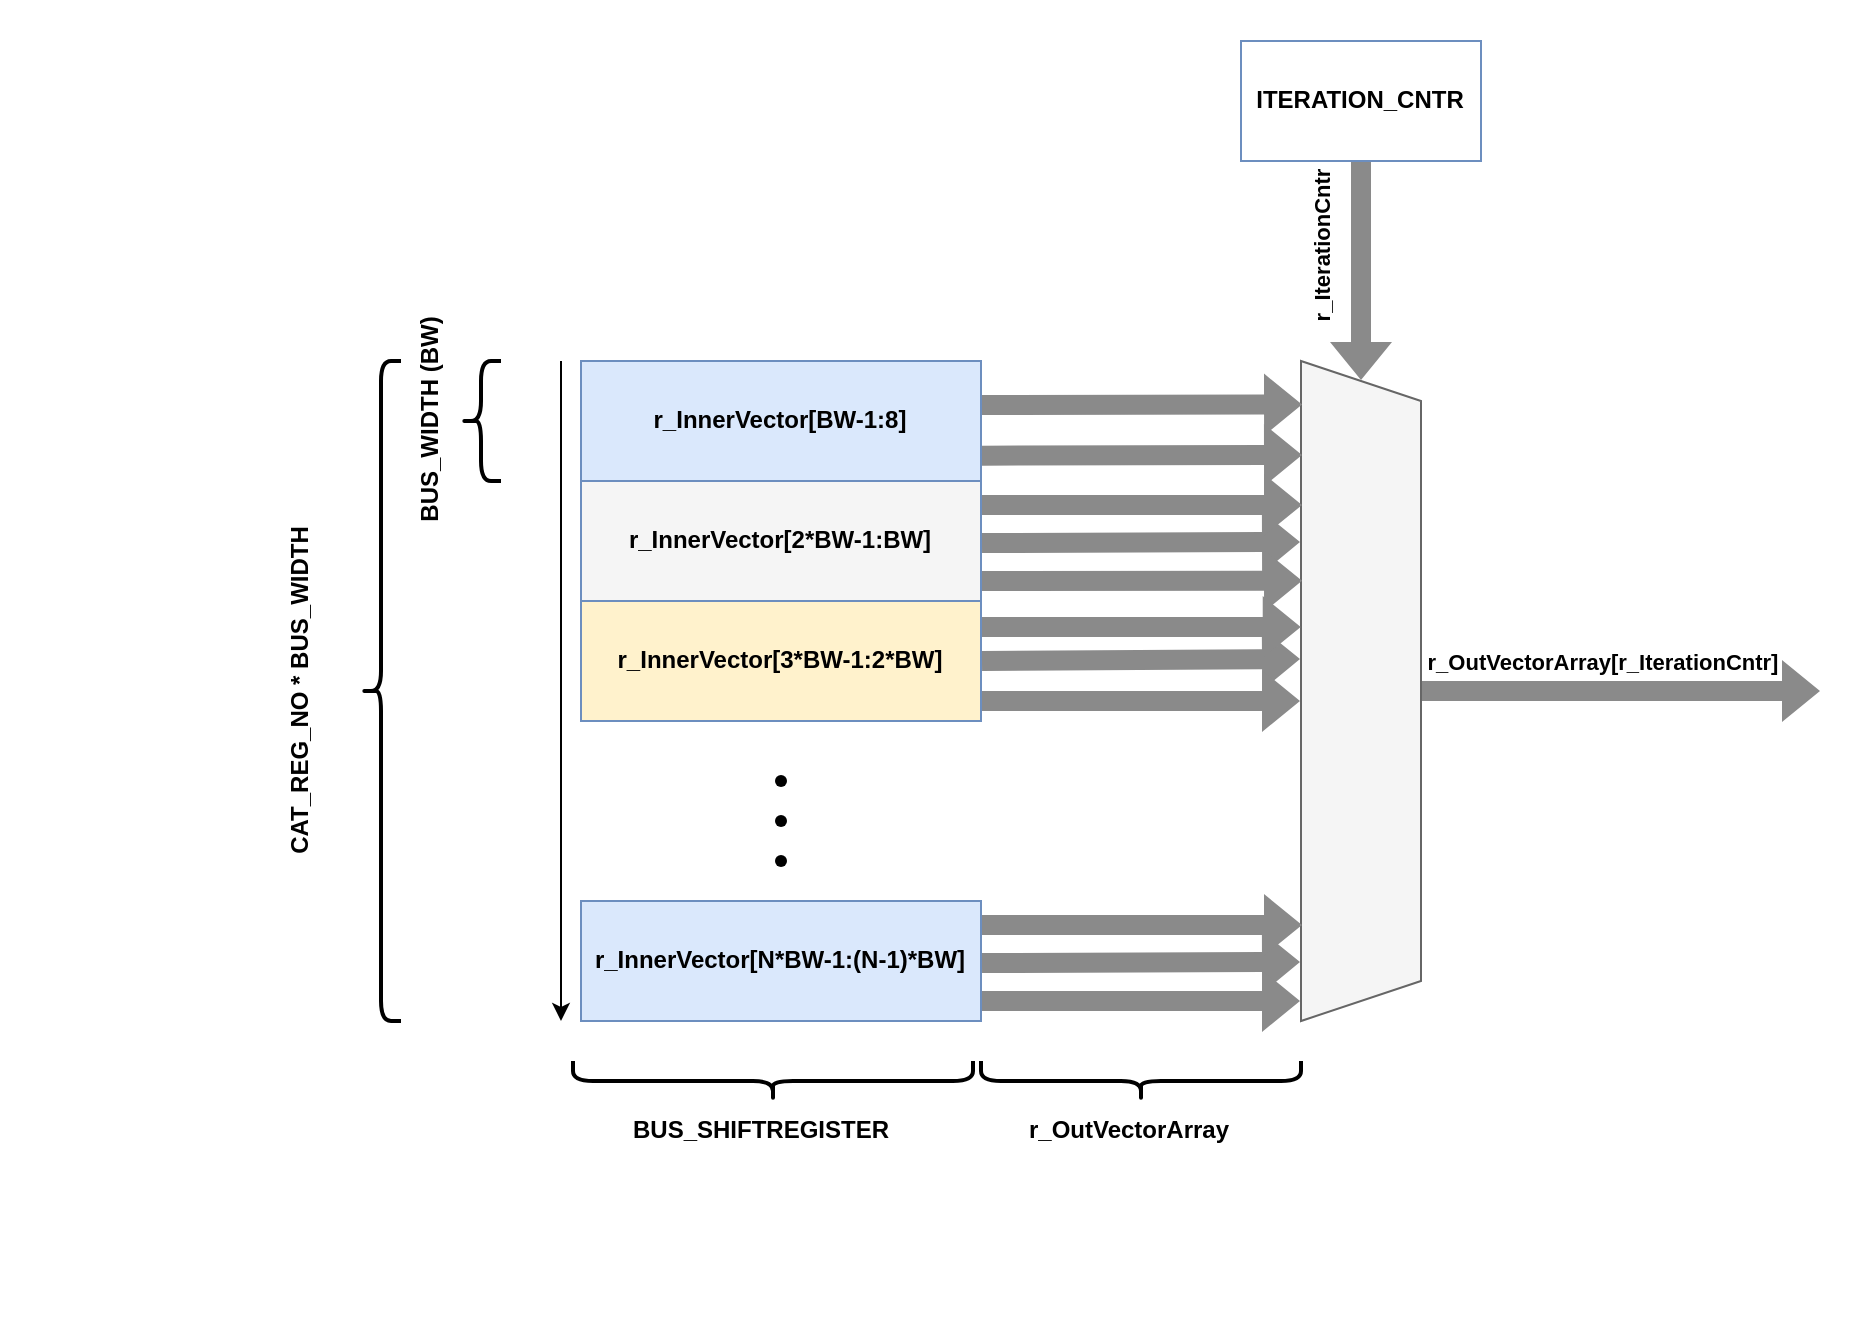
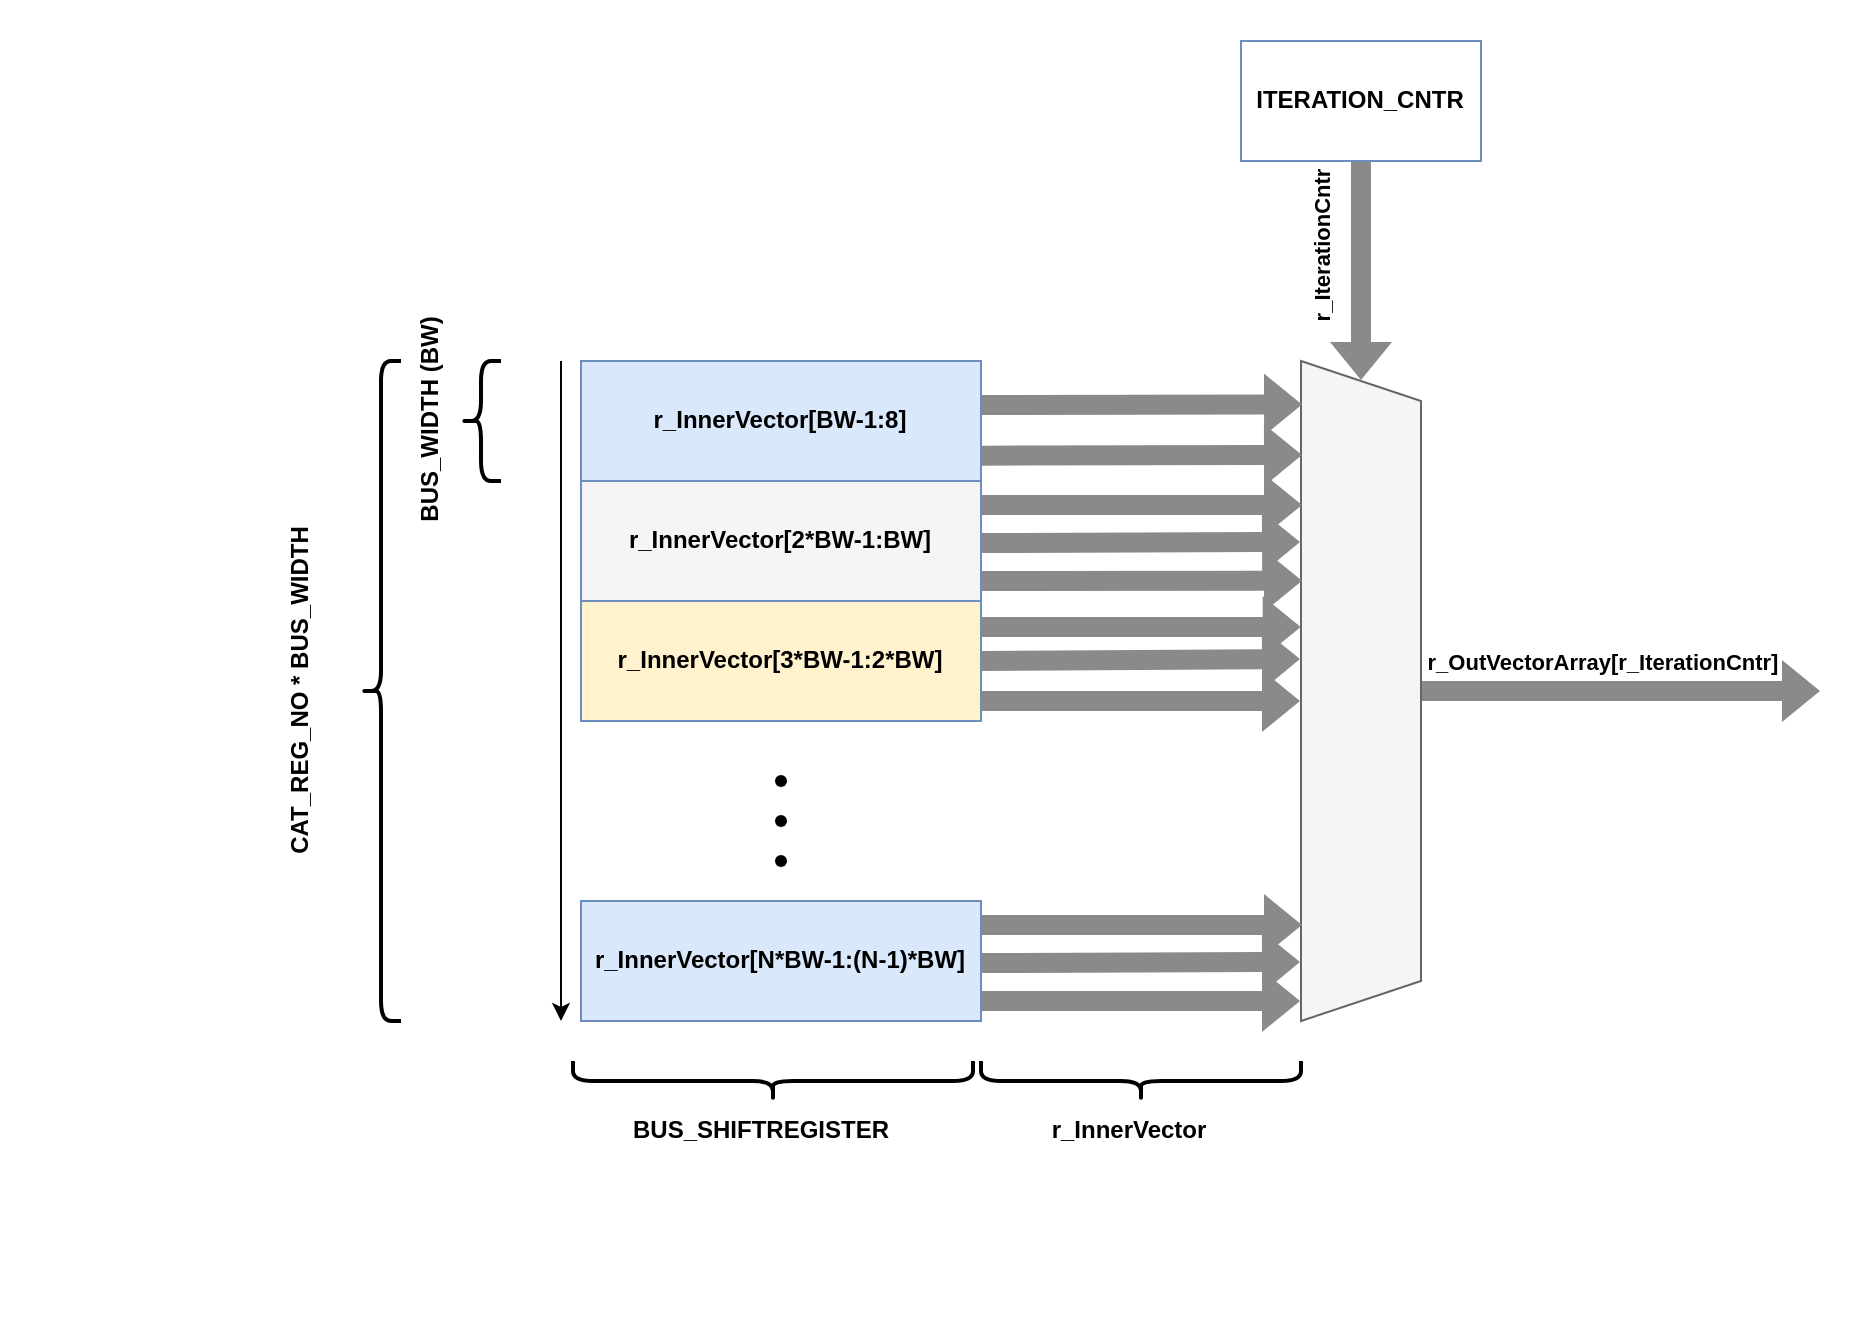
node "r_OutVectorArray": label "r_OutVectorArray" -> "r_InnerVector"
